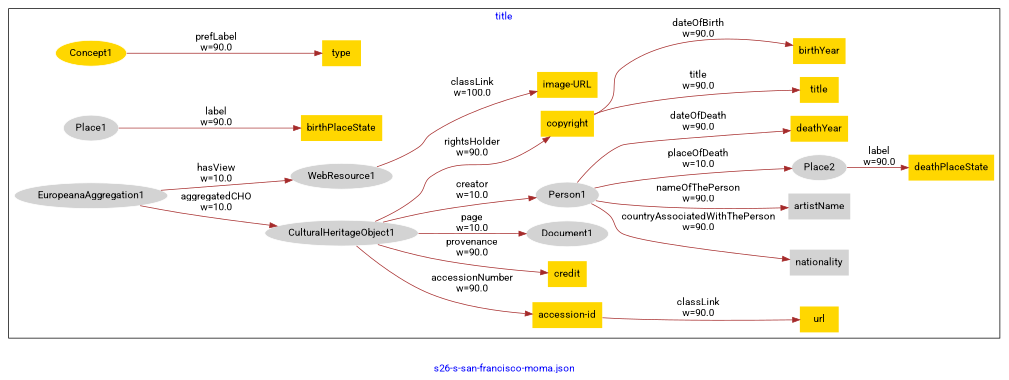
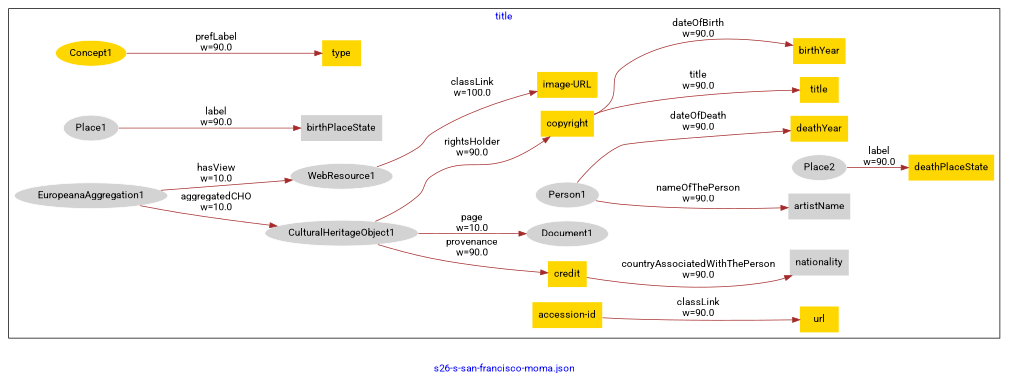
node "birthPlaceState": fillcolor gold -> lightgray
edge "Person1" -> "Place2": removed, label "placeOfDeath w=10.0"
edge "CulturalHeritageObject1" -> "Person1": removed, label "creator w=10.0"
edge "Person1" -> "nationality": now "credit" -> "nationality"
edge "CulturalHeritageObject1" -> "accession-id": removed, label "accessionNumber w=90.0"
